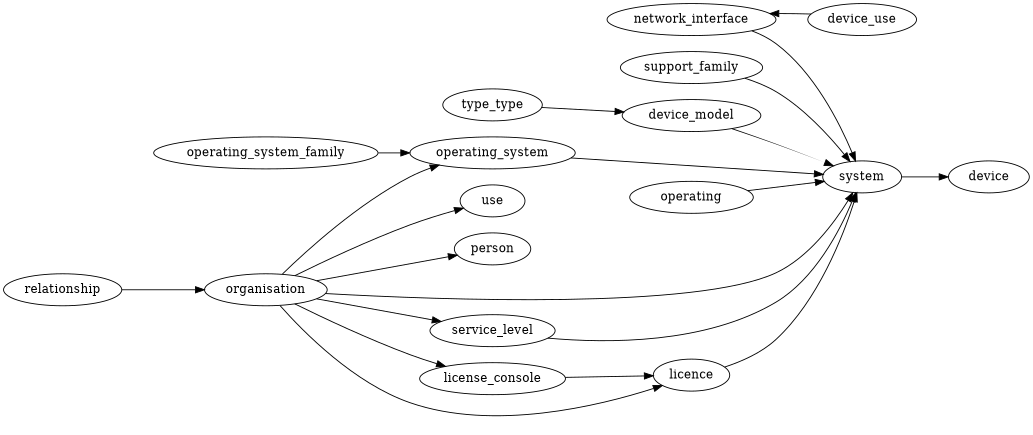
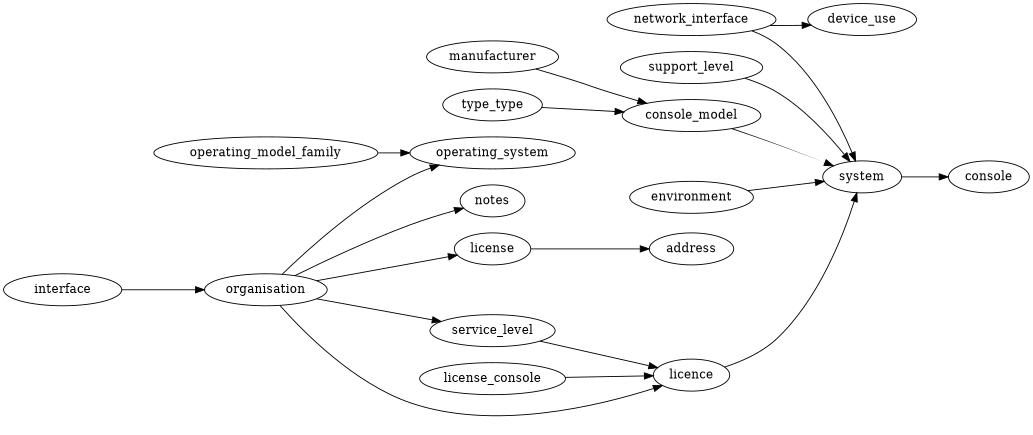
edge "device_use" -> "network_interface": reversed
node "manufacturer": added
node "support_family": label "support_family" -> "support_level"
node "device_model": label "device_model" -> "console_model"
node "operating_system_family": label "operating_system_family" -> "operating_model_family"
edge "operating_system" -> "system": removed
node "device": label "device" -> "console"
node "operating": label "operating" -> "environment"
node "use": label "use" -> "notes"
node "person": label "person" -> "license"
node "address": added
node "relationship": label "relationship" -> "interface"
edge "organisation" -> "system": removed
edge "service_level" -> "system": now "service_level" -> "licence"
edge "organisation" -> "license_console": removed
